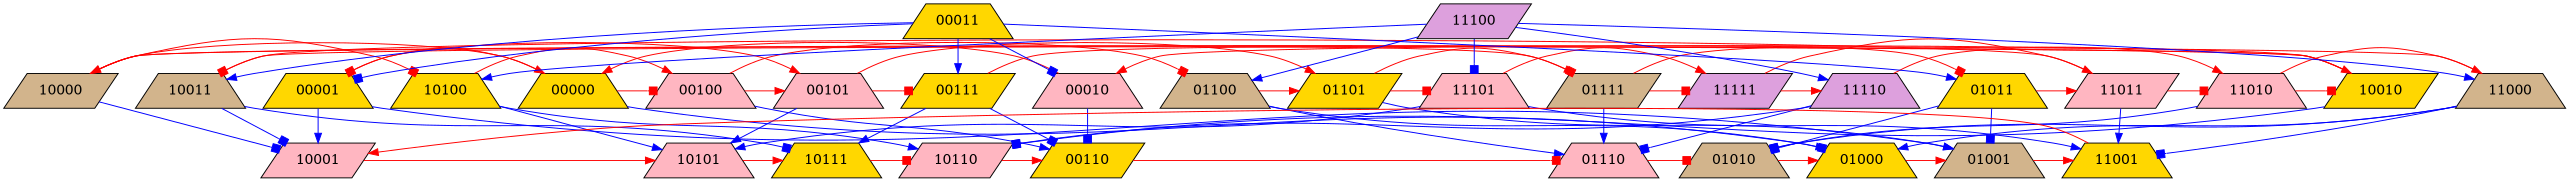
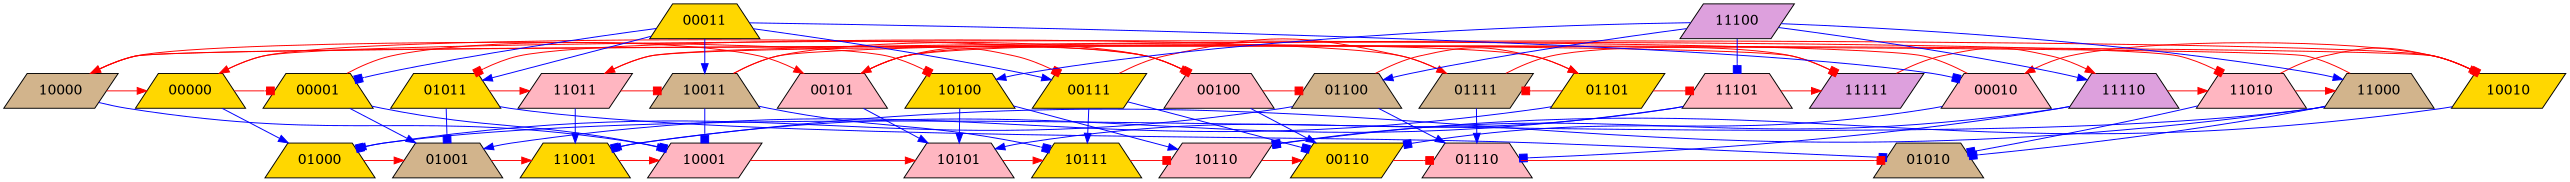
edge "10100" -> "00100": now "10011" -> "00100"
edge "01010" -> "01000": removed
